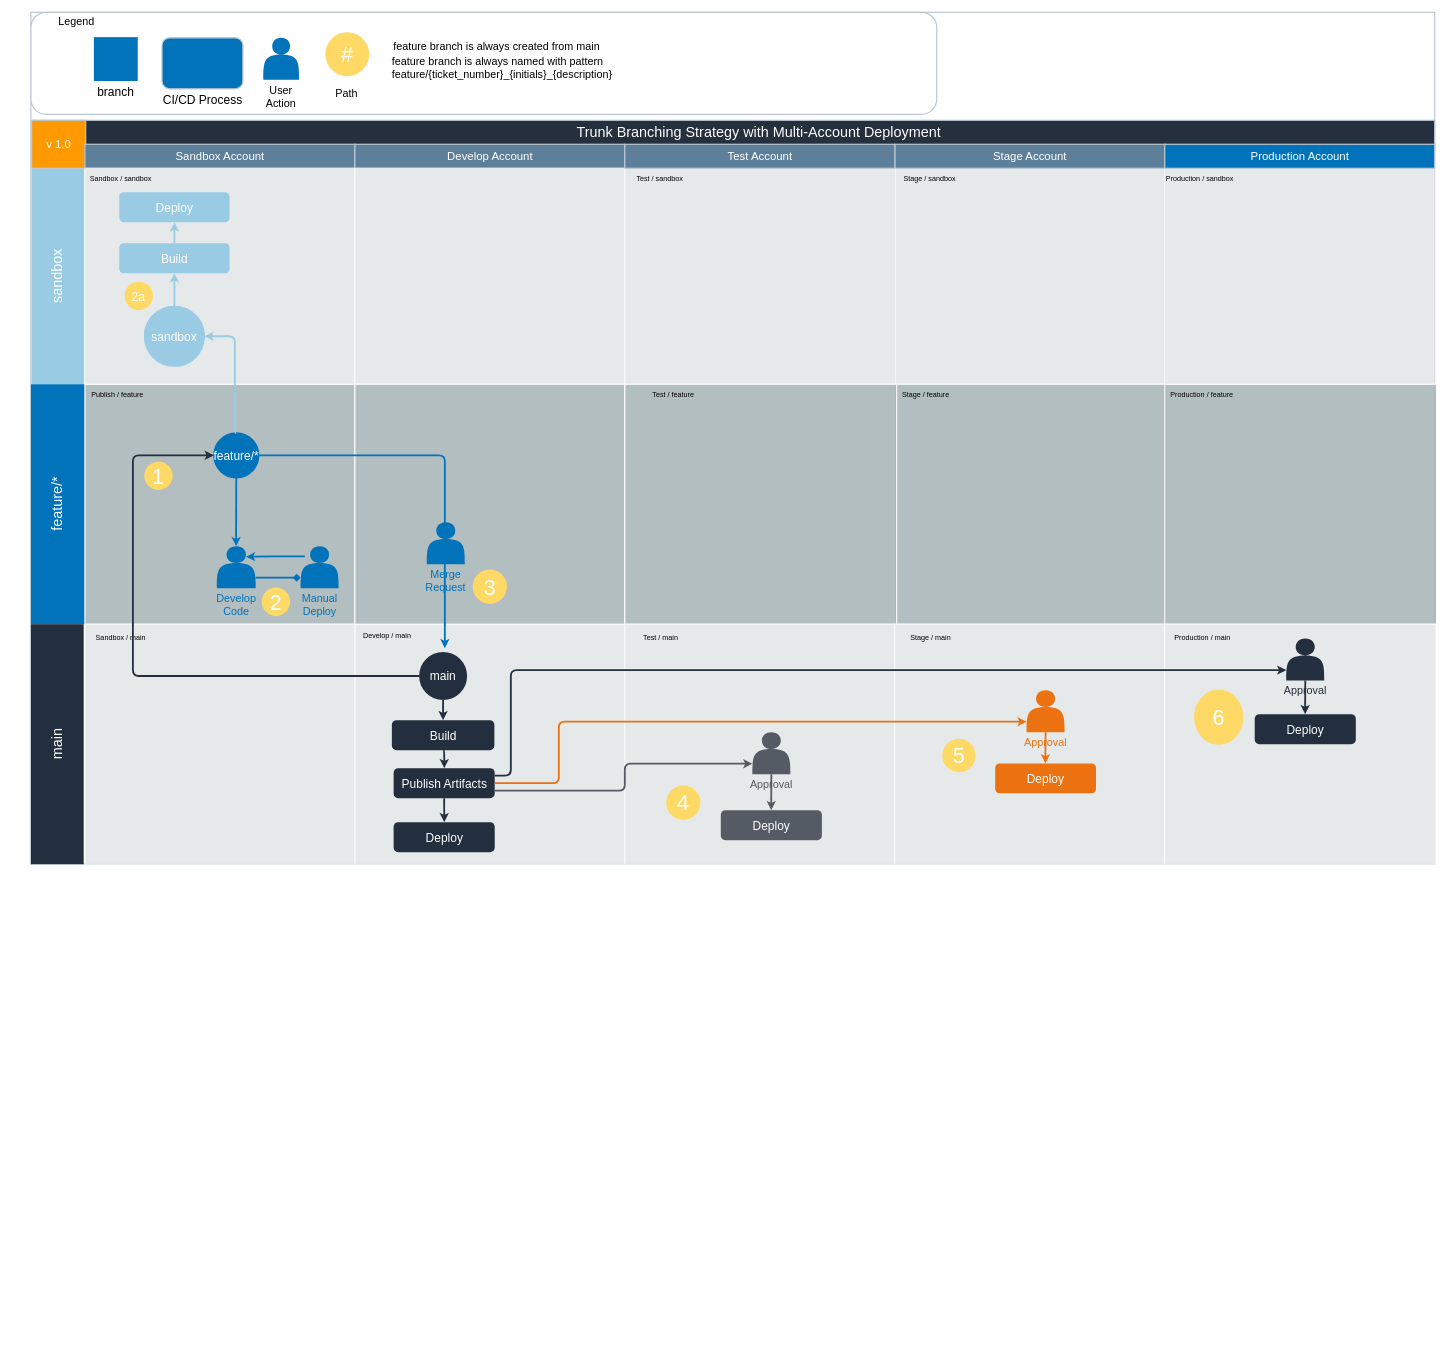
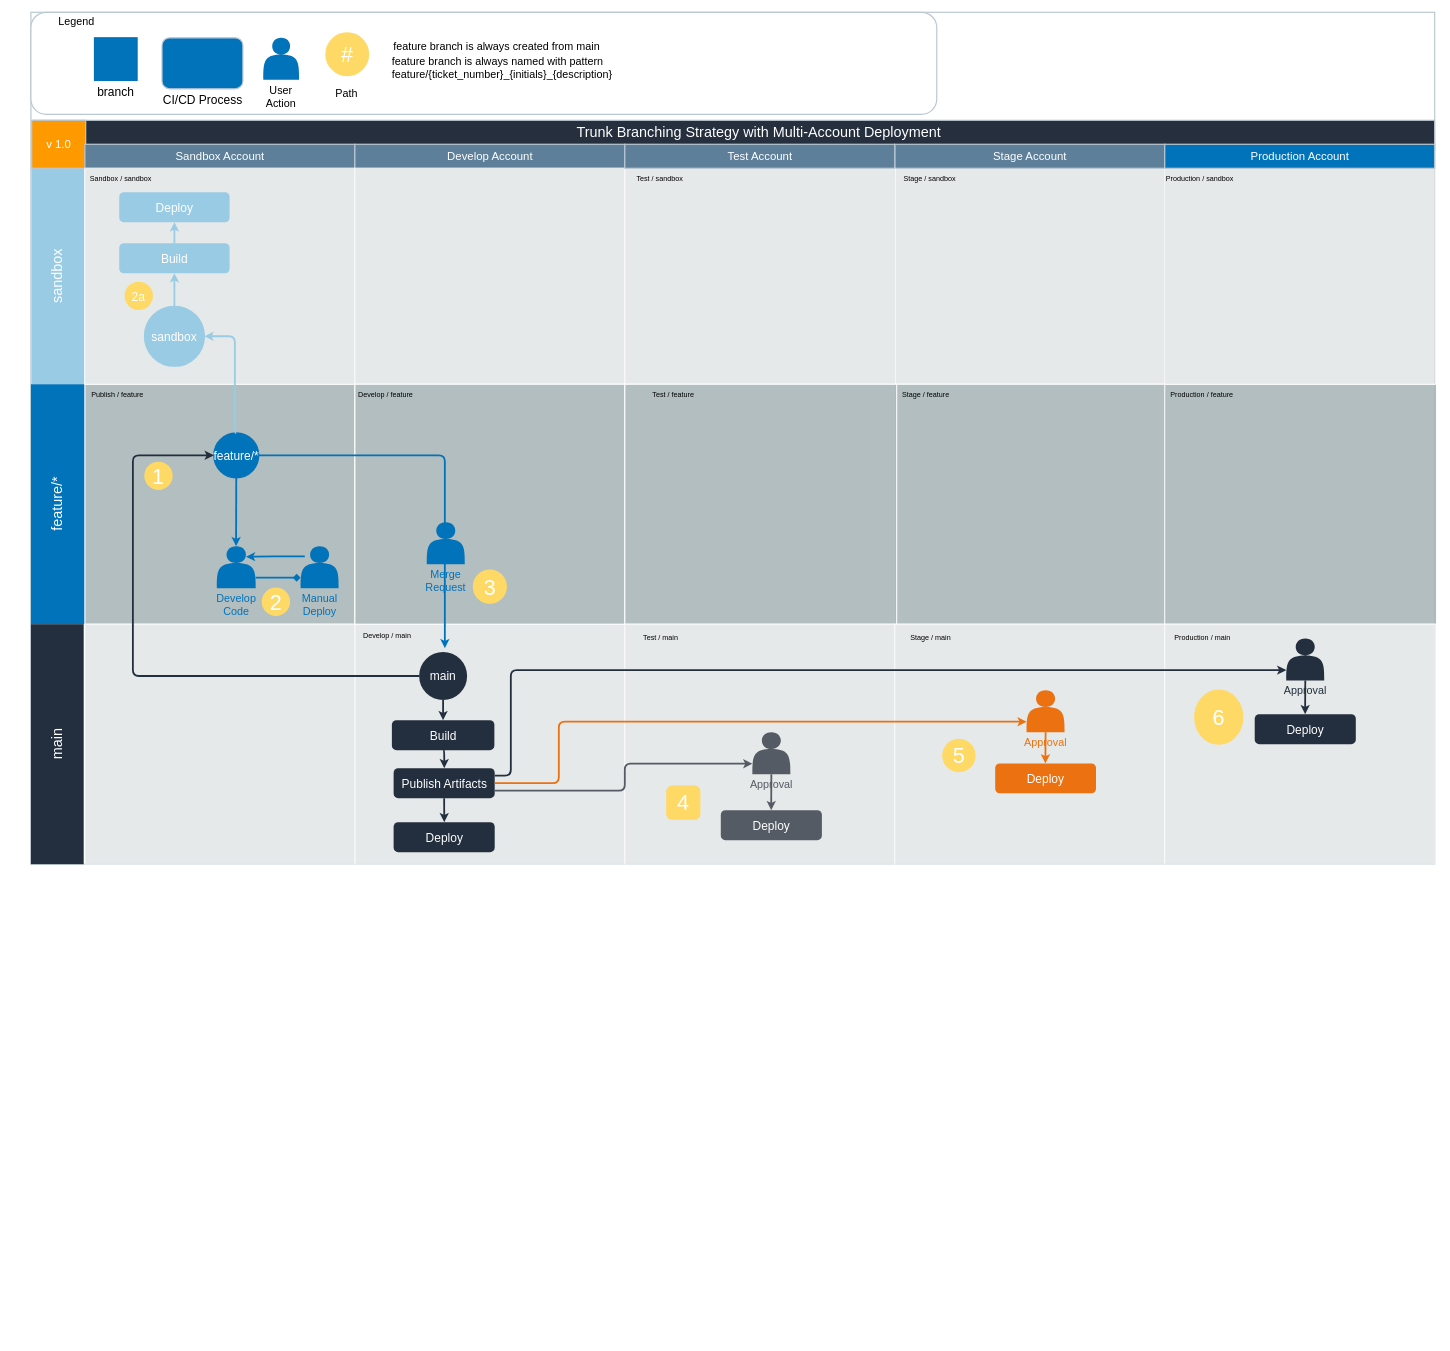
node "Develop / feature": added
node "Sandbox / main": removed
node "4": shape ellipse -> rounded rectangle
